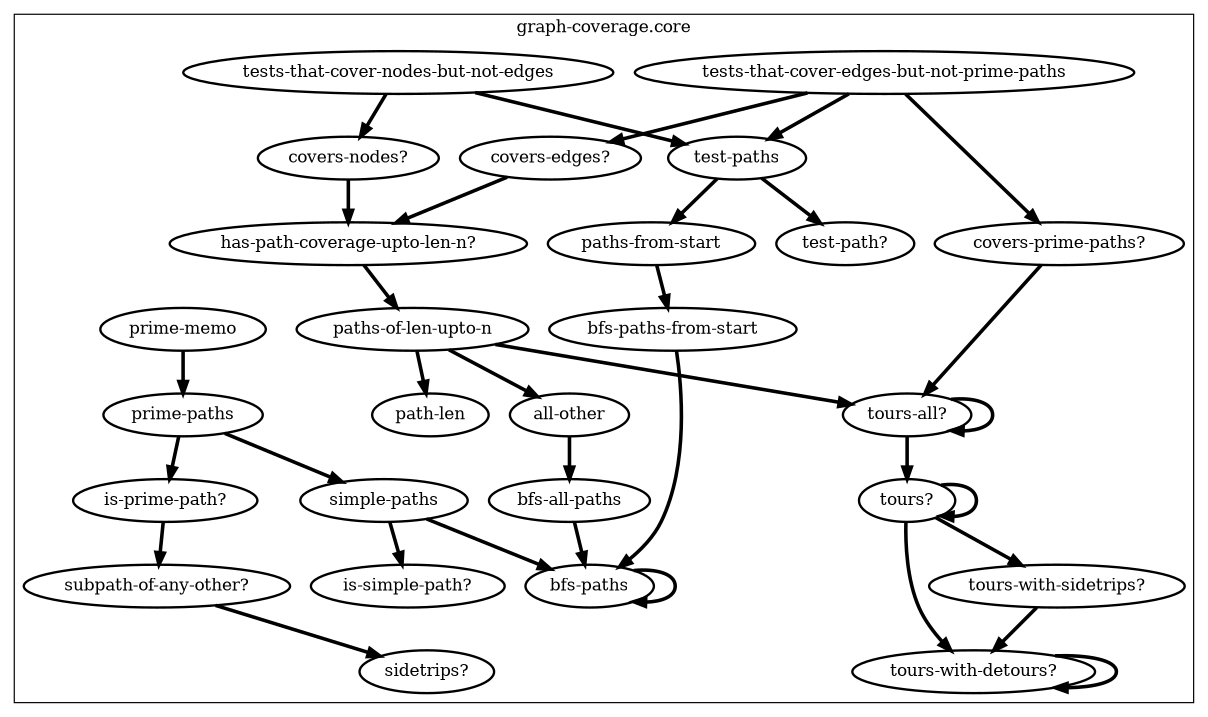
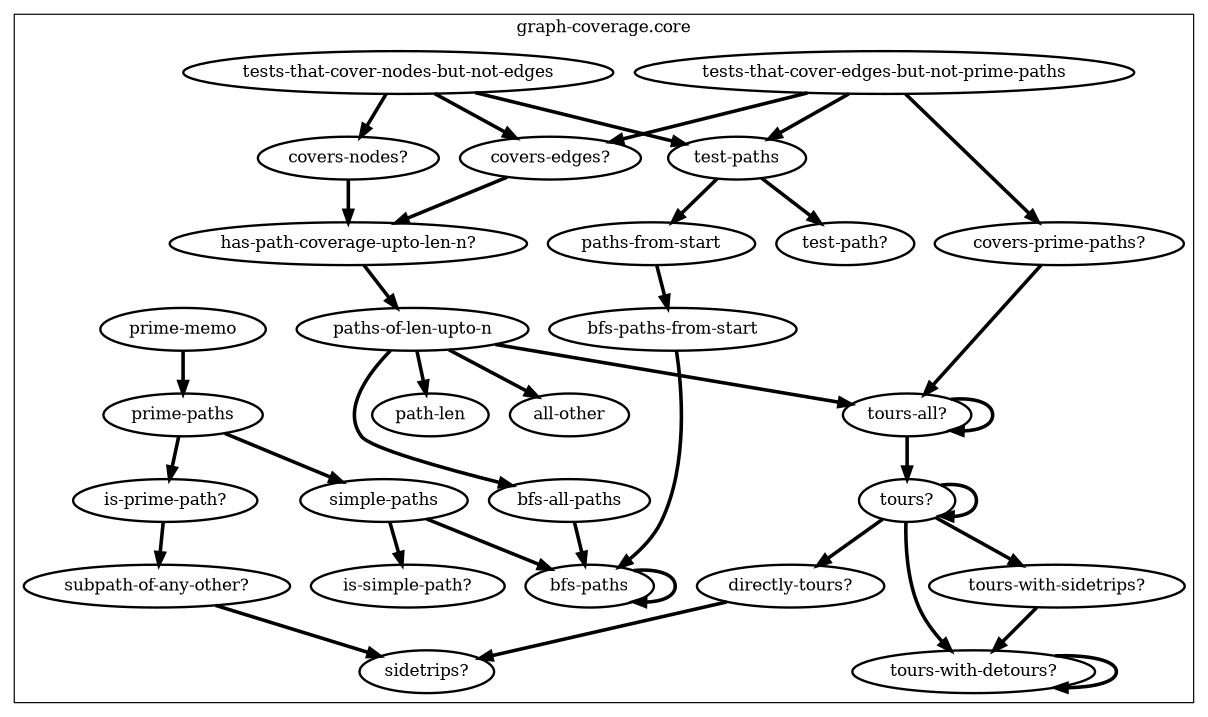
edge "tests-that-cover-nodes-but-not-edges" -> "covers-edges?": added
edge "all-other" -> "bfs-all-paths": now "paths-of-len-upto-n" -> "bfs-all-paths"
node "directly-tours?": added
